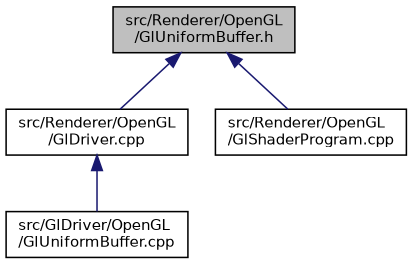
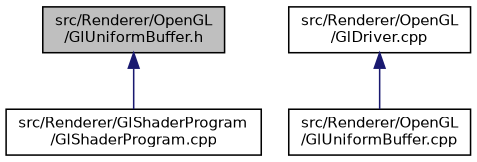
edge "src/Renderer/OpenGL /GlDriver.cpp" -> "src/Renderer/OpenGL /GlUniformBuffer.h": removed
node "src/Renderer/OpenGL /GlShaderProgram.cpp": label "src/Renderer/OpenGL /GlShaderProgram.cpp" -> "src/Renderer/GlShaderProgram /GlShaderProgram.cpp"
node "src/GlDriver/OpenGL /GlUniformBuffer.cpp": label "src/GlDriver/OpenGL /GlUniformBuffer.cpp" -> "src/Renderer/OpenGL /GlUniformBuffer.cpp"
